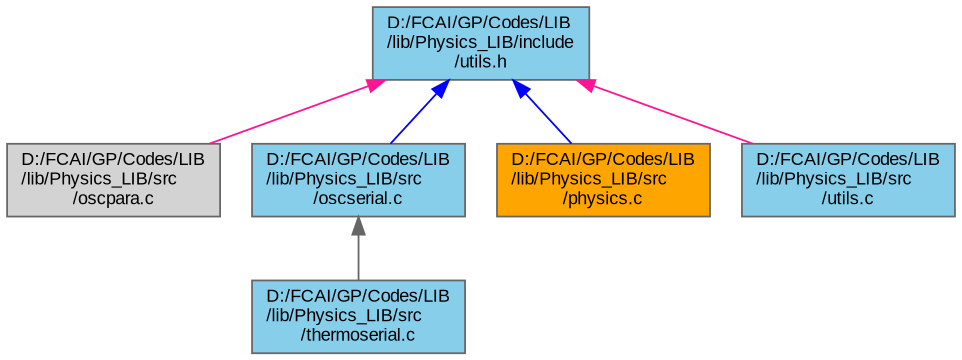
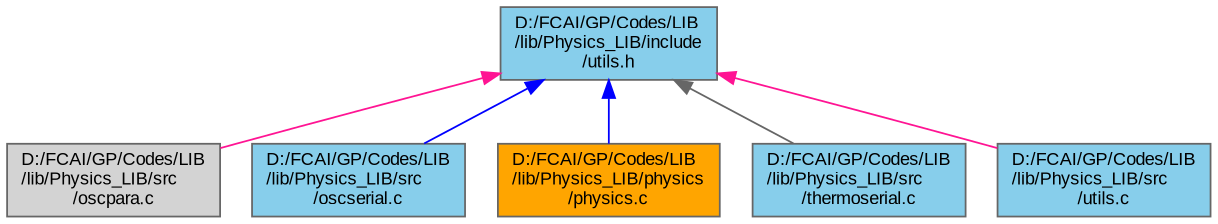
node "D:/FCAI/GP/Codes/LIB /lib/Physics_LIB/src /physics.c": label "D:/FCAI/GP/Codes/LIB /lib/Physics_LIB/src /physics.c" -> "D:/FCAI/GP/Codes/LIB /lib/Physics_LIB/physics /physics.c"
edge "D:/FCAI/GP/Codes/LIB /lib/Physics_LIB/src /thermoserial.c" -> "D:/FCAI/GP/Codes/LIB /lib/Physics_LIB/src /oscserial.c": now "D:/FCAI/GP/Codes/LIB /lib/Physics_LIB/src /thermoserial.c" -> "D:/FCAI/GP/Codes/LIB /lib/Physics_LIB/include /utils.h"
